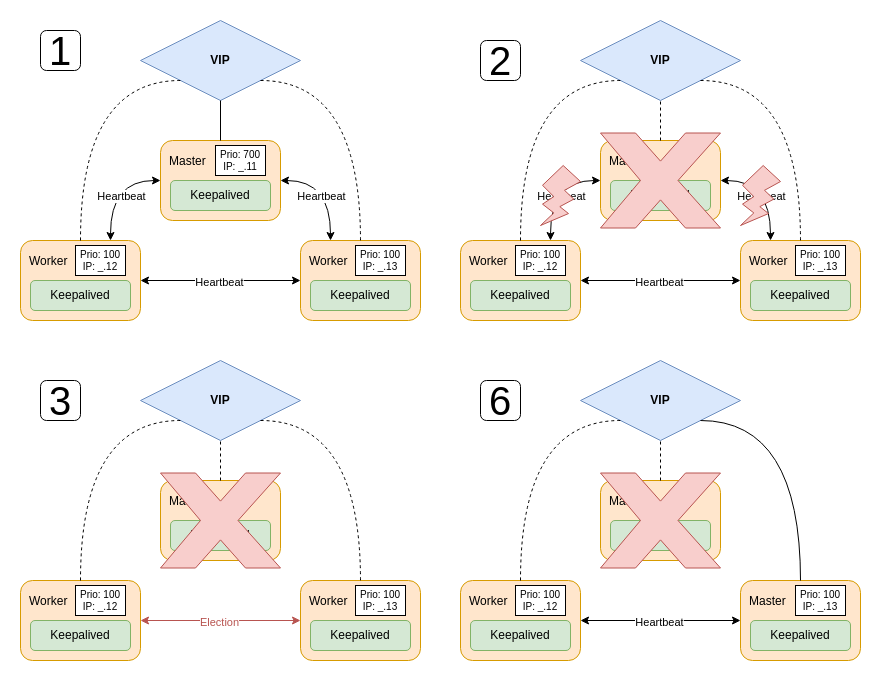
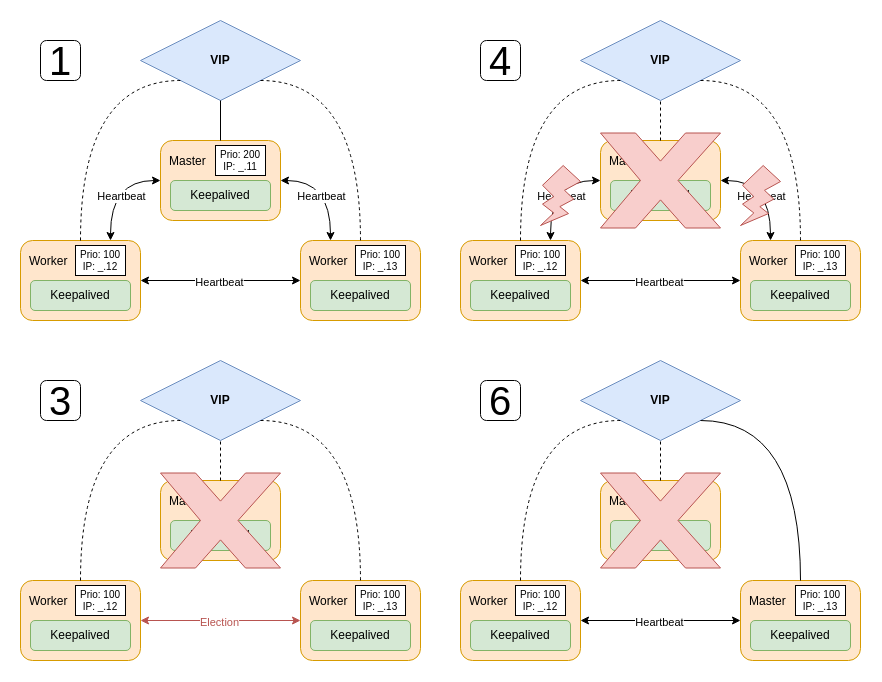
node "1": moved (61, 51) -> (61, 61)
node "2": label "2" -> "4"
node "Prio: 700 IP: _.11": label "Prio: 700 IP: _.11" -> "Prio: 200 IP: _.11"
